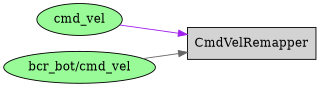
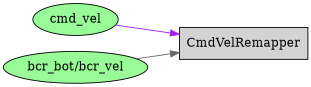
node "bcr_bot/cmd_vel": label "bcr_bot/cmd_vel" -> "bcr_bot/bcr_vel"
